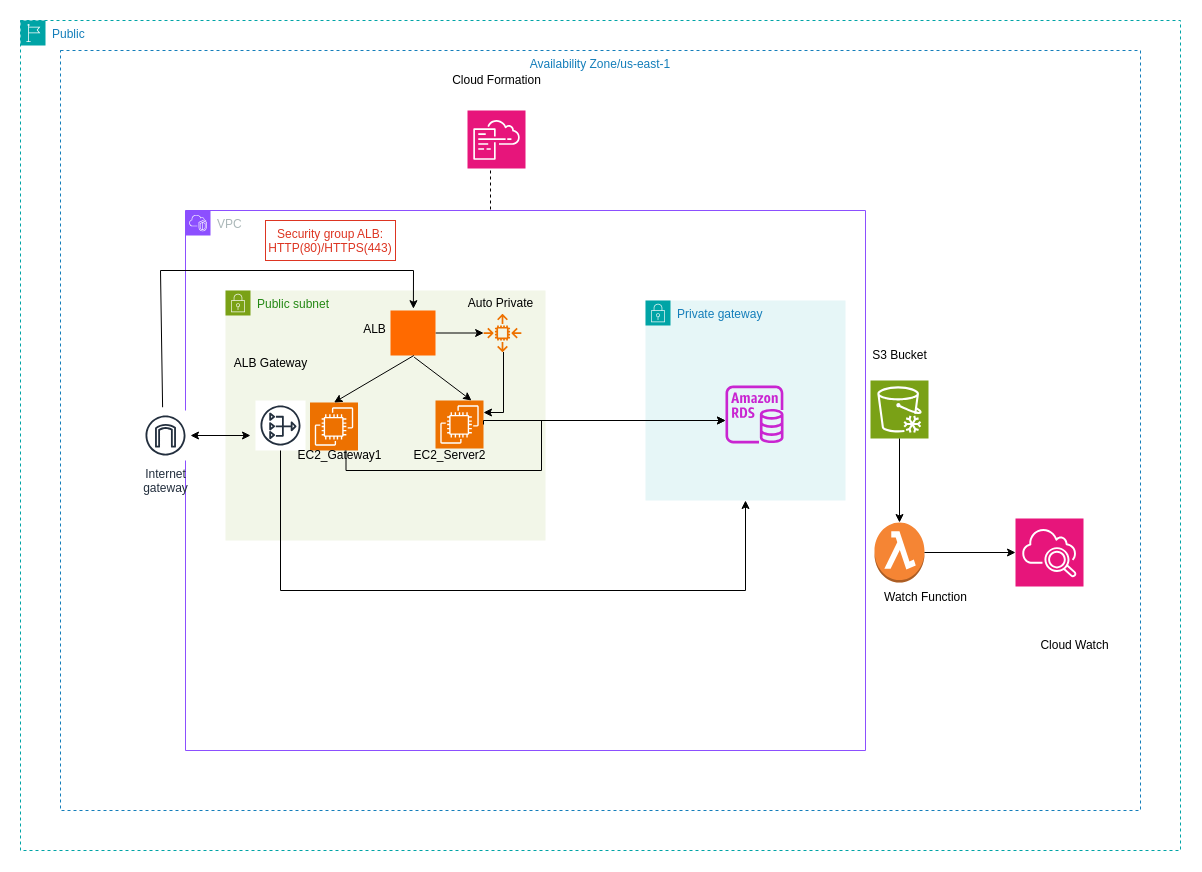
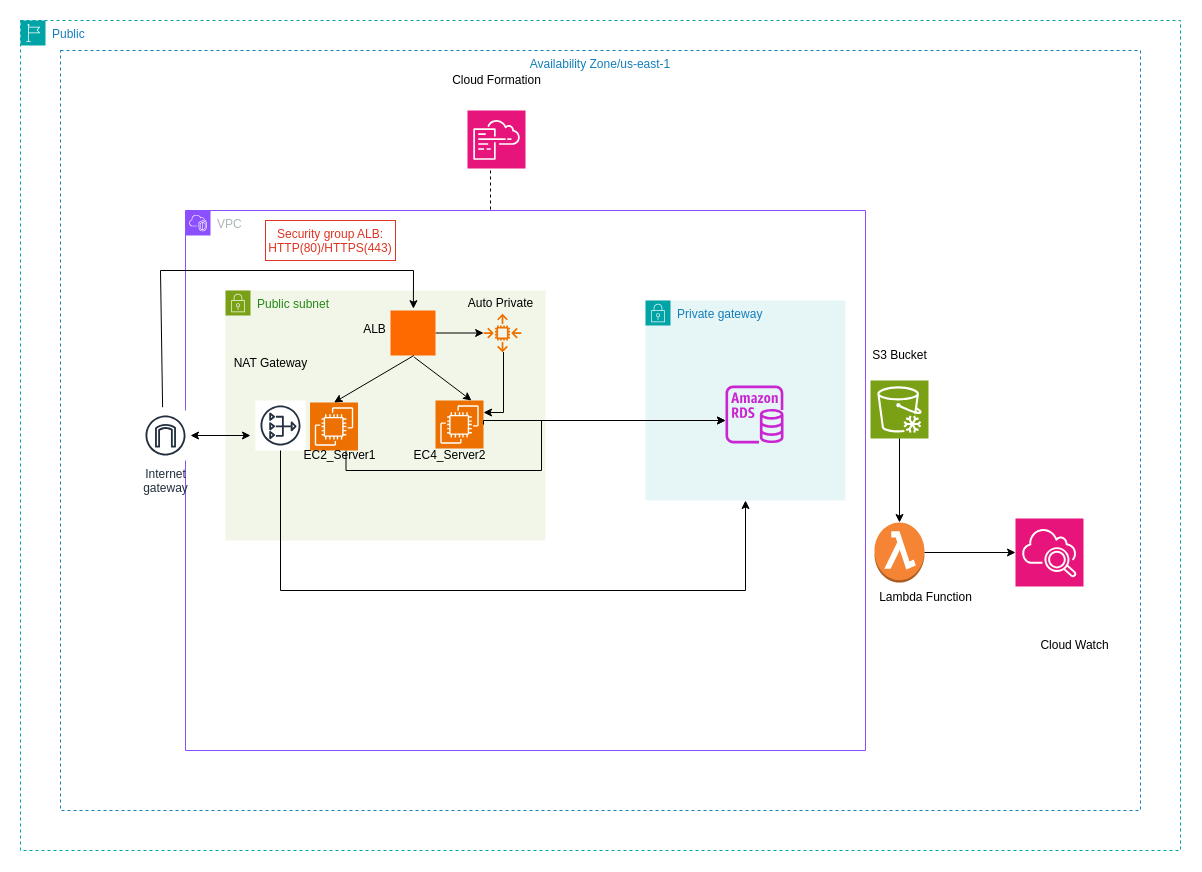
node "ALB Gateway": label "ALB Gateway" -> "NAT Gateway"
node "EC2_Gateway1": label "EC2_Gateway1" -> "EC2_Server1"
node "EC2_Server2": label "EC2_Server2" -> "EC4_Server2"
node "Watch Function": label "Watch Function" -> "Lambda Function"
